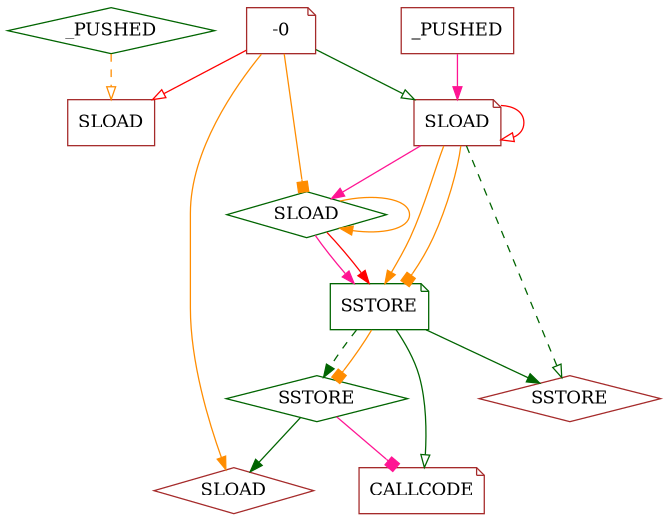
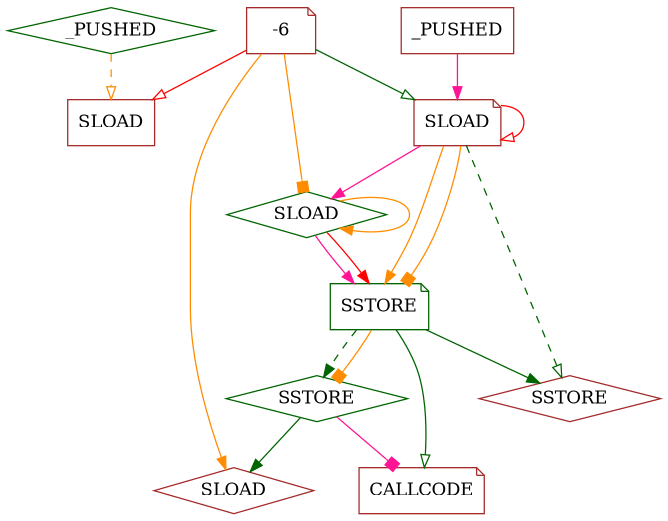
node "-0": label "-0" -> "-6"
